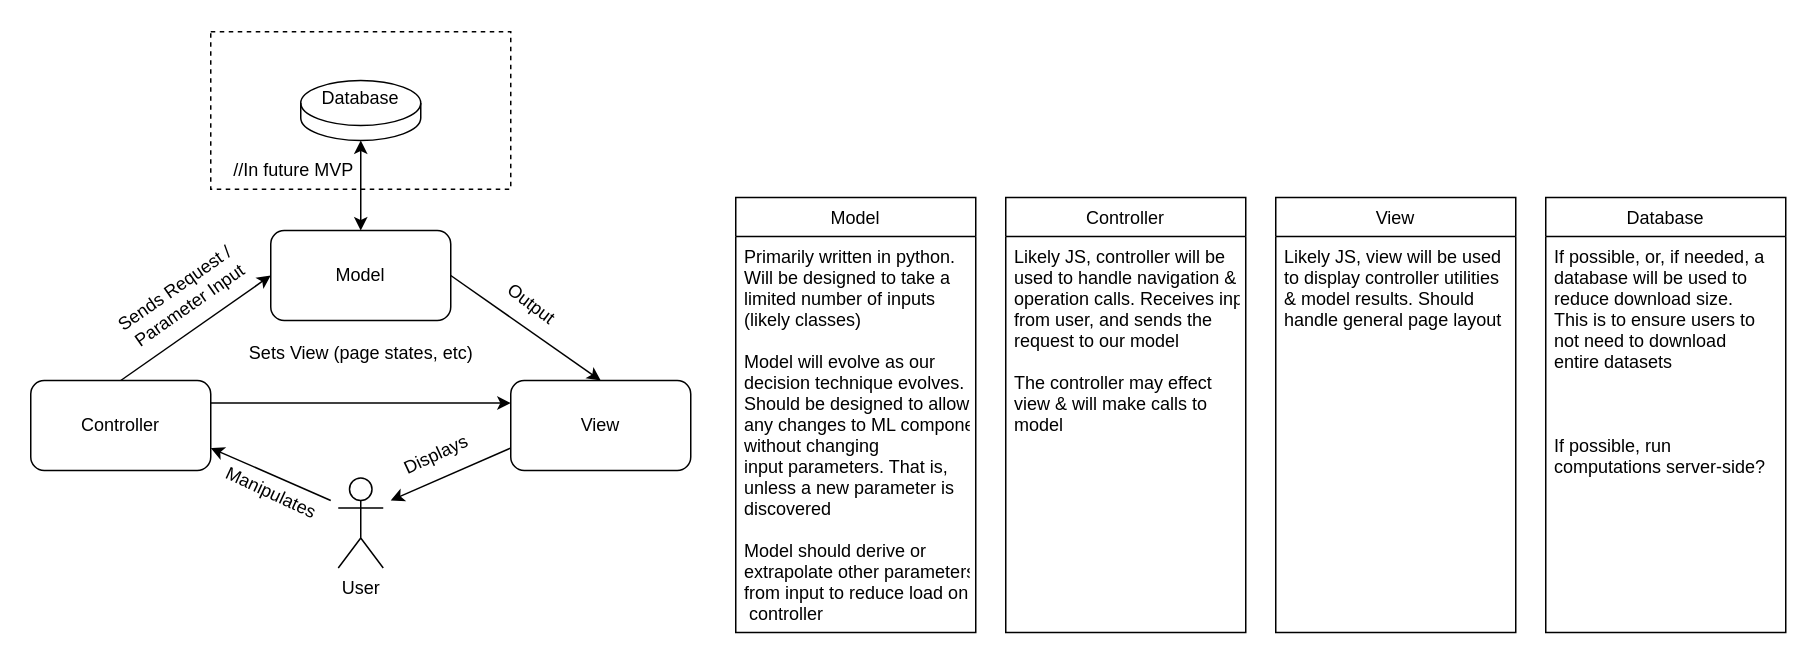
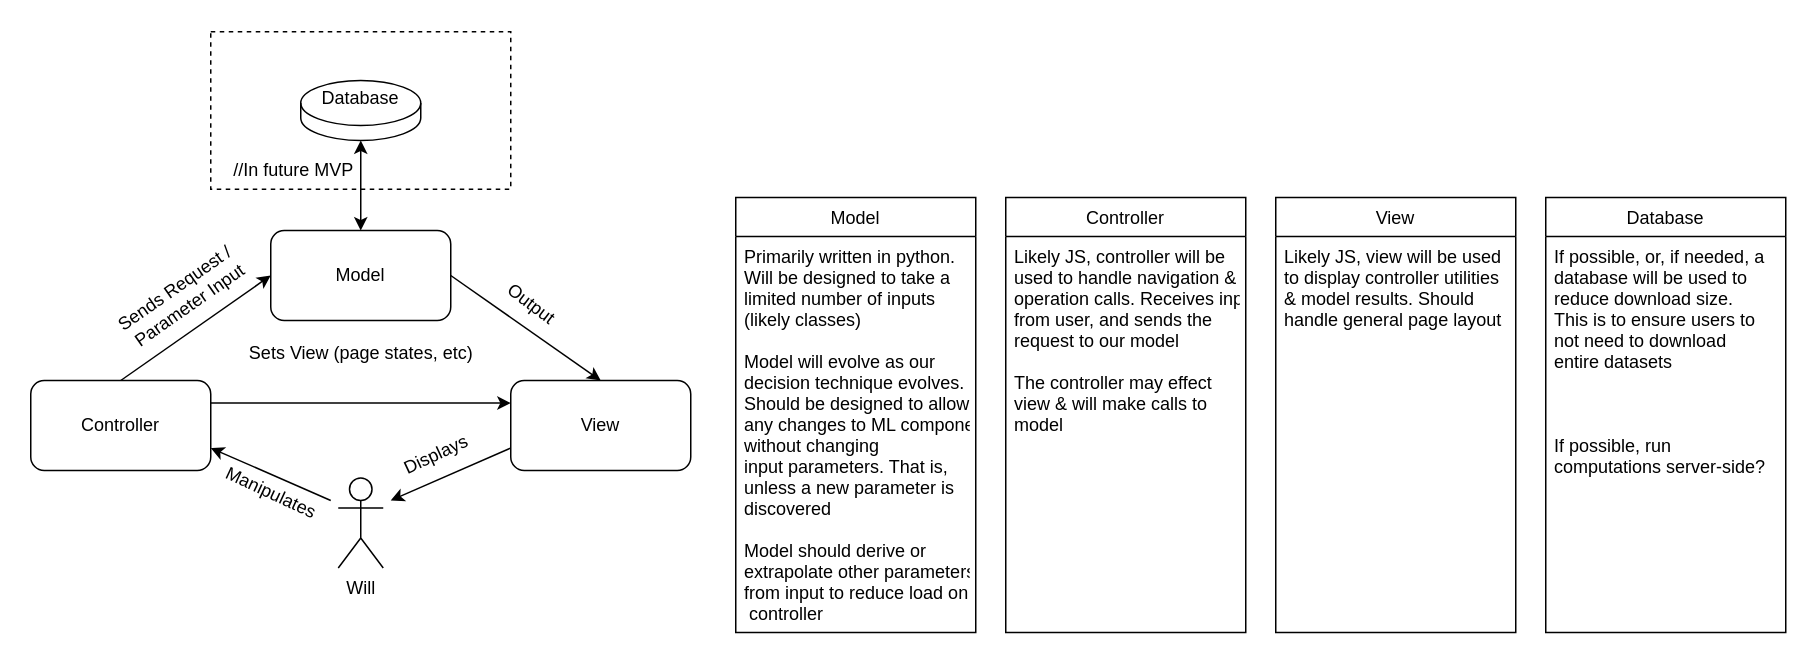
node "User": label "User" -> "Will"
